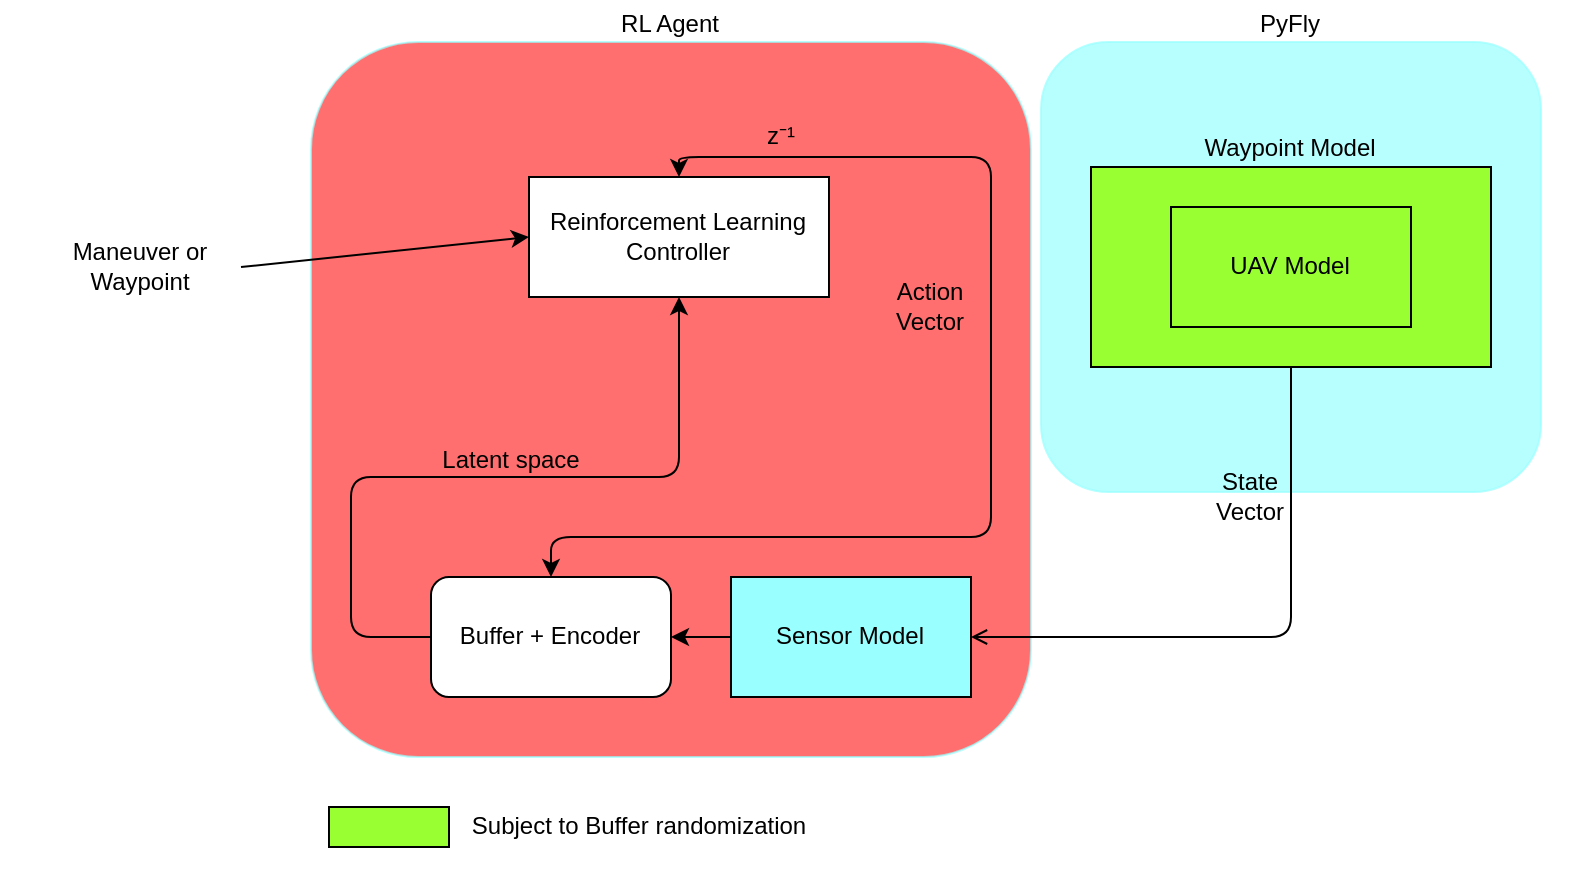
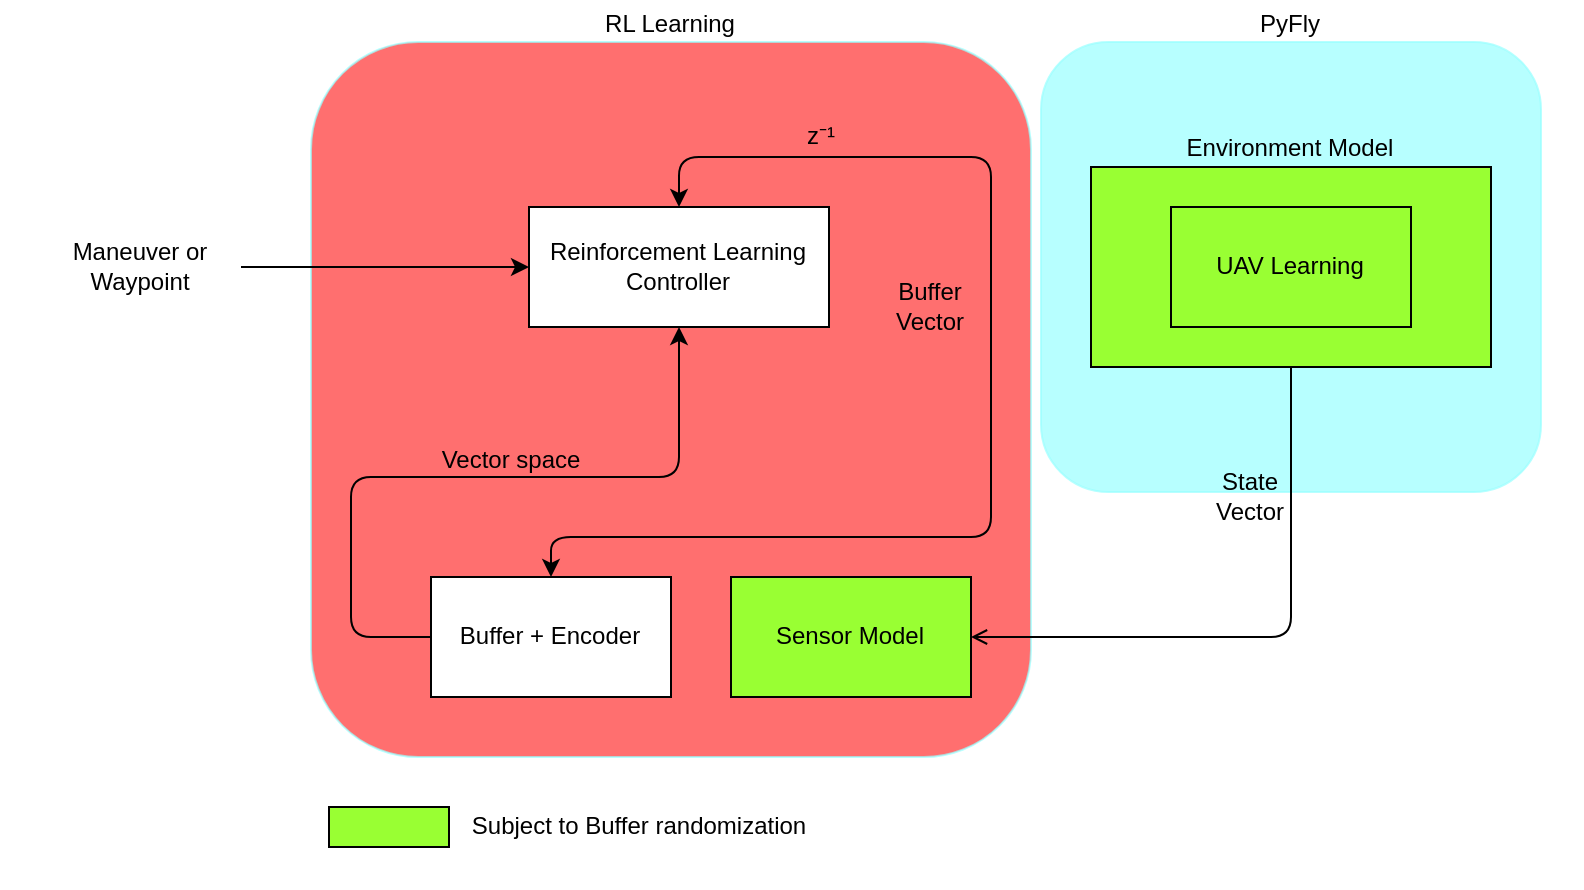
node "RL Agent": label "RL Agent" -> "RL Learning"
node "z⁻¹": moved (781, 137) -> (821, 137)
node "Waypoint Model": label "Waypoint Model" -> "Environment Model"
node "Reinforcement Learning Controller": moved (679, 237) -> (679, 267)
node "UAV Model": label "UAV Model" -> "UAV Learning"
node "Action Vector": label "Action Vector" -> "Buffer Vector"
node "Latent space": label "Latent space" -> "Vector space"
node "Buffer + Encoder": shape rounded rectangle -> rectangle
edge "Sensor Model" -> "Buffer + Encoder": removed
node "Sensor Model": fillcolor #99ffff -> #99ff33
